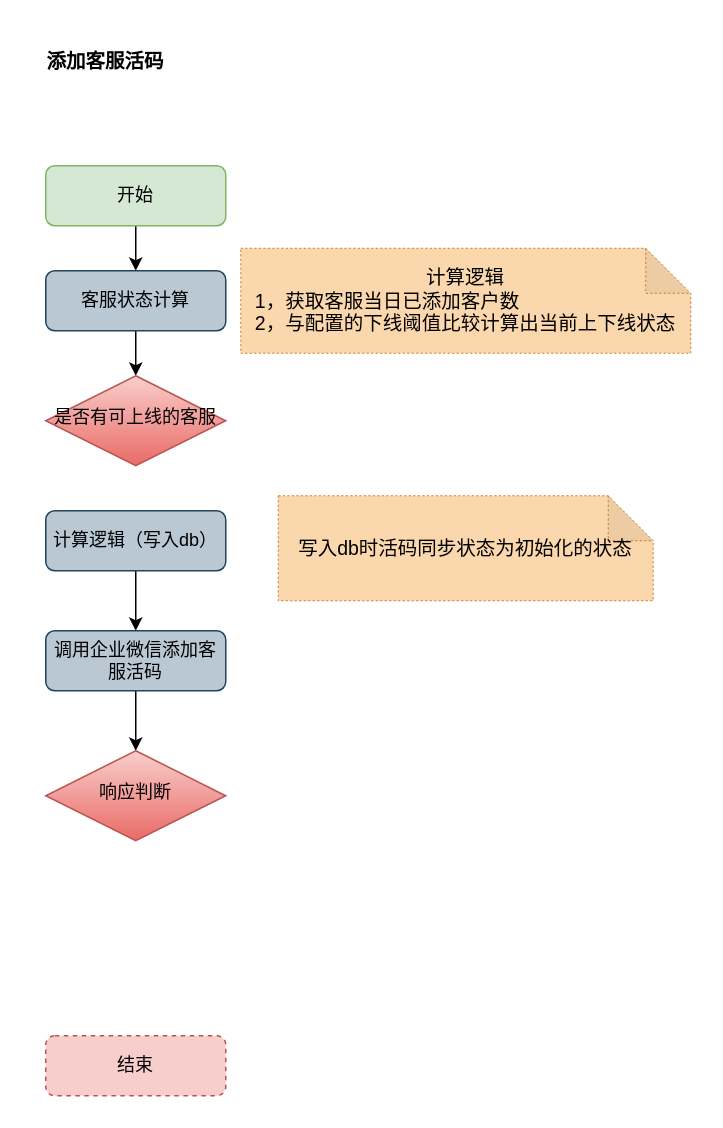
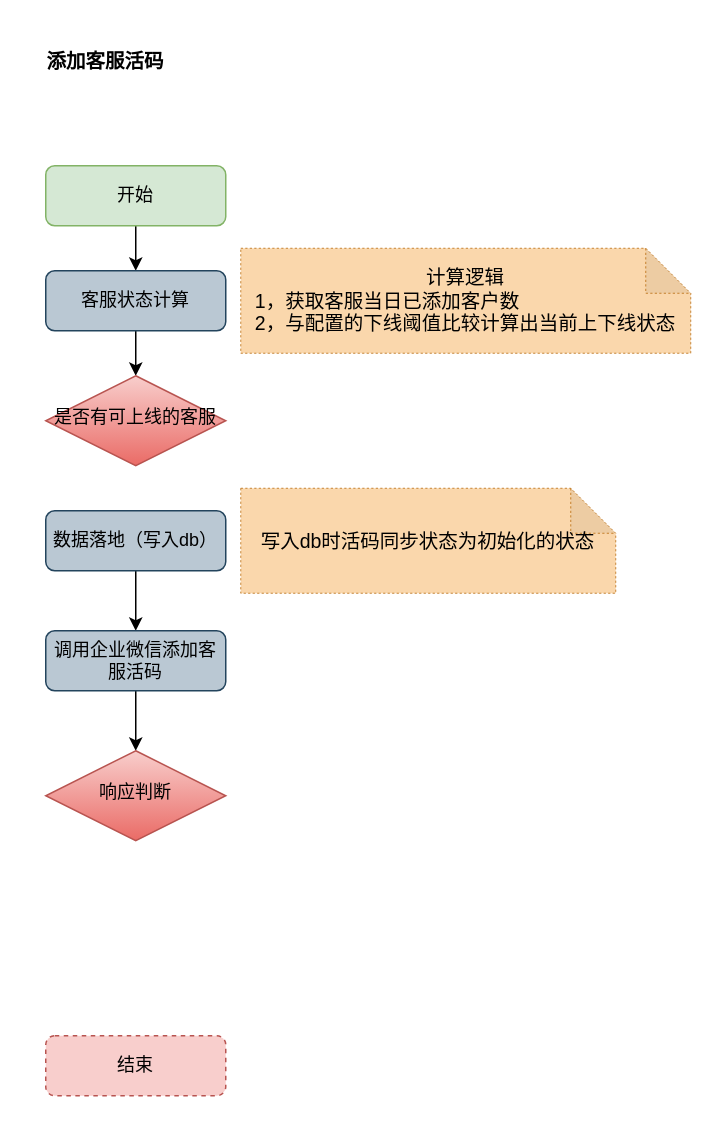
node "计算逻辑（写入db）": label "计算逻辑（写入db）" -> "数据落地（写入db）"
node "写入db时活码同步状态为初始化的状态": moved (466, 548) -> (428, 541)
